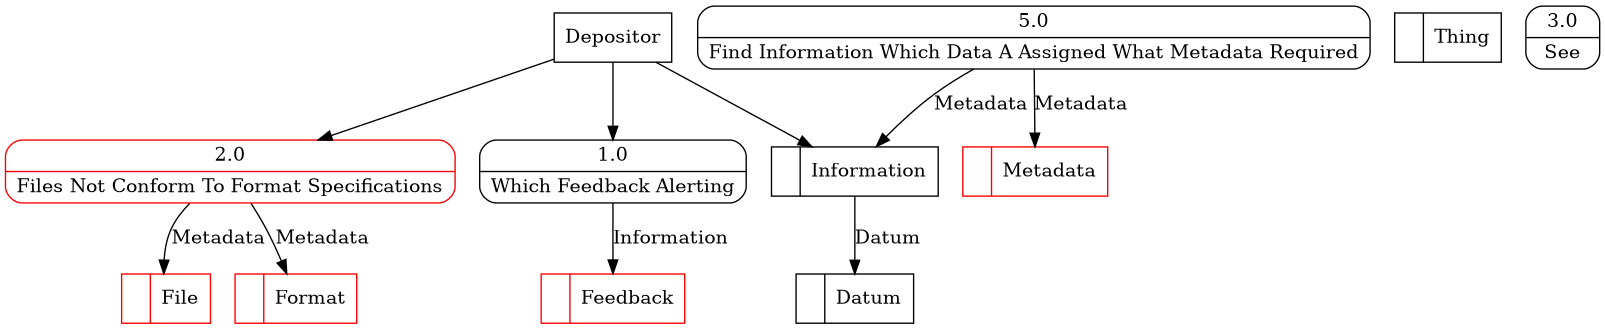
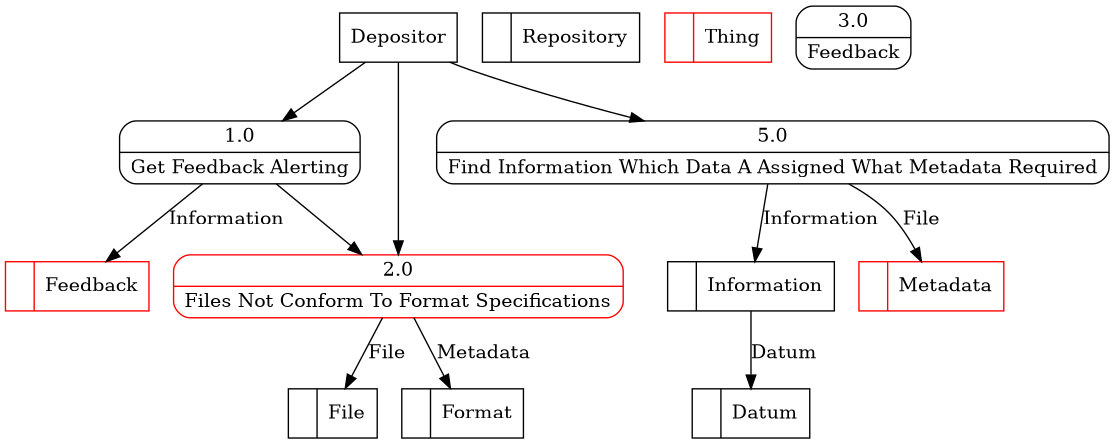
node "Repository": added
node "Thing": color black -> red
node "3.0": text "See" -> "Feedback"
edge "Depositor" -> "Information": now "Depositor" -> "5.0"
edge "5.0" -> "Information": label "Metadata" -> "Information"
edge "5.0" -> "Metadata": label "Metadata" -> "File"
node "1.0": text "Which Feedback Alerting" -> "Get Feedback Alerting"
edge "1.0" -> "2.0": added
edge "2.0" -> "File": label "Metadata" -> "File"
node "File": color red -> black
node "Format": color red -> black
